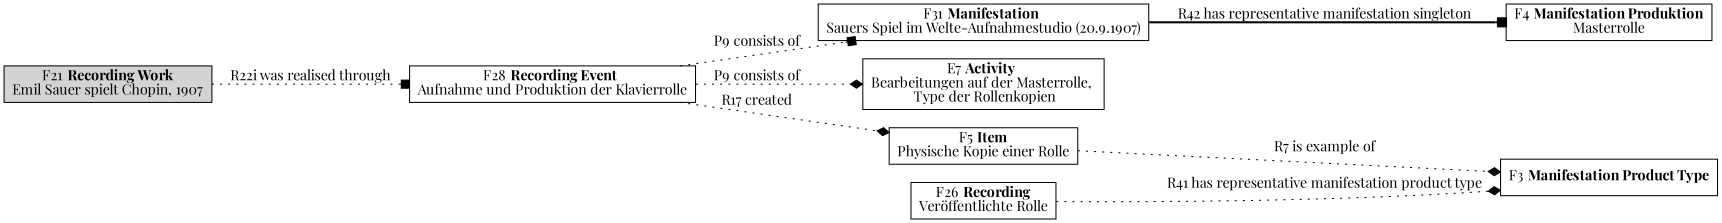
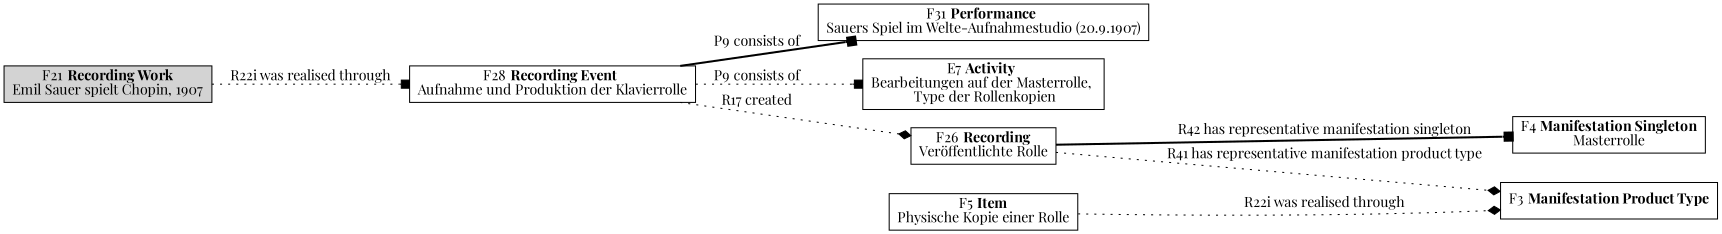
node "F31": text "Manifestation" -> "Performance"
node "F4": text "Manifestation Produktion" -> "Manifestation Singleton"
edge "F31" -> "F4": now "F26" -> "F4"
edge "F28" -> "F31": style dotted -> bold
edge "F28" -> "E7": arrowhead diamond -> box
edge "F28" -> "F5": now "F28" -> "F26"
edge "F5" -> "F3": label "R7 is example of" -> "R22i was realised through"
